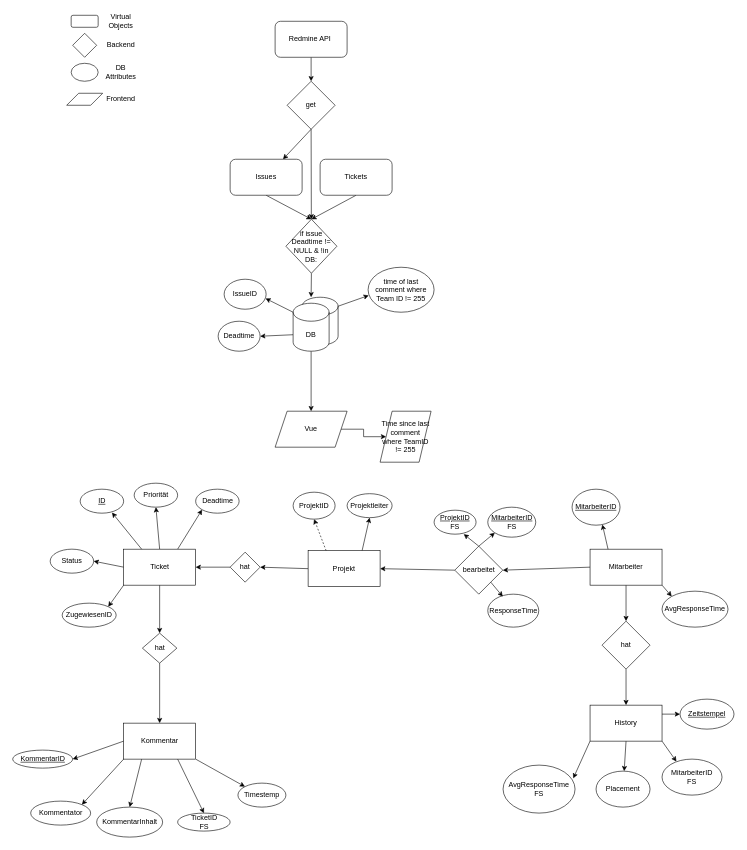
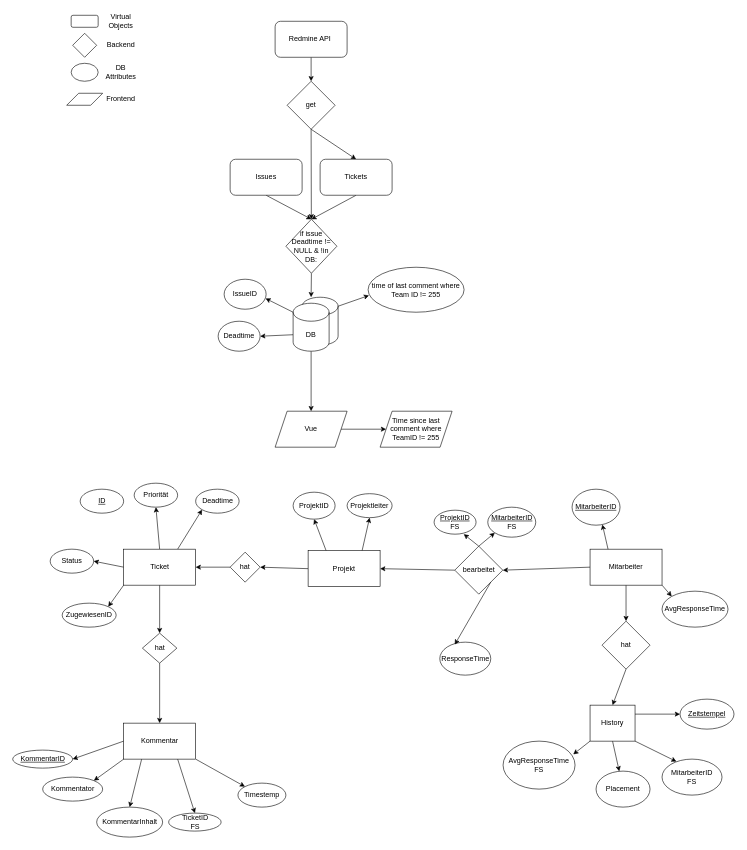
edge "get" -> "Issues": now "get" -> "Tickets"
node "time of last comment where Team ID != 255": size 66x45 -> 96x45
node "Time since last comment where TeamID != 255": size 51x51 -> 72x36
edge "Ticket" -> "ID": removed
edge "Projekt" -> "ProjektID": style dashed -> solid
node "ResponseTime": moved (513, 611) -> (465, 659)
node "History": size 72x36 -> 45x36
node "AvgResponseTime FS": moved (539, 789) -> (539, 765)
node "Kommentator": moved (61, 813) -> (73, 789)
node "TicketID FS": moved (204, 822) -> (195, 822)
